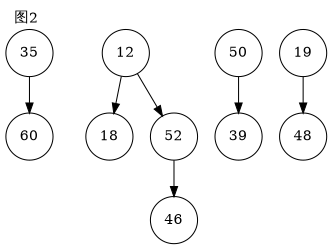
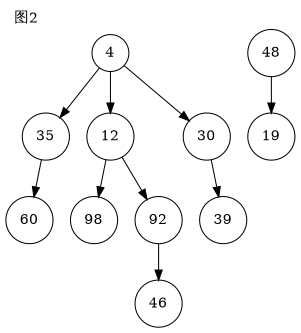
node "4": added
node "50": label "50" -> "30"
edge "19" -> "48": reversed
node "18": label "18" -> "98"
node "52": label "52" -> "92"
